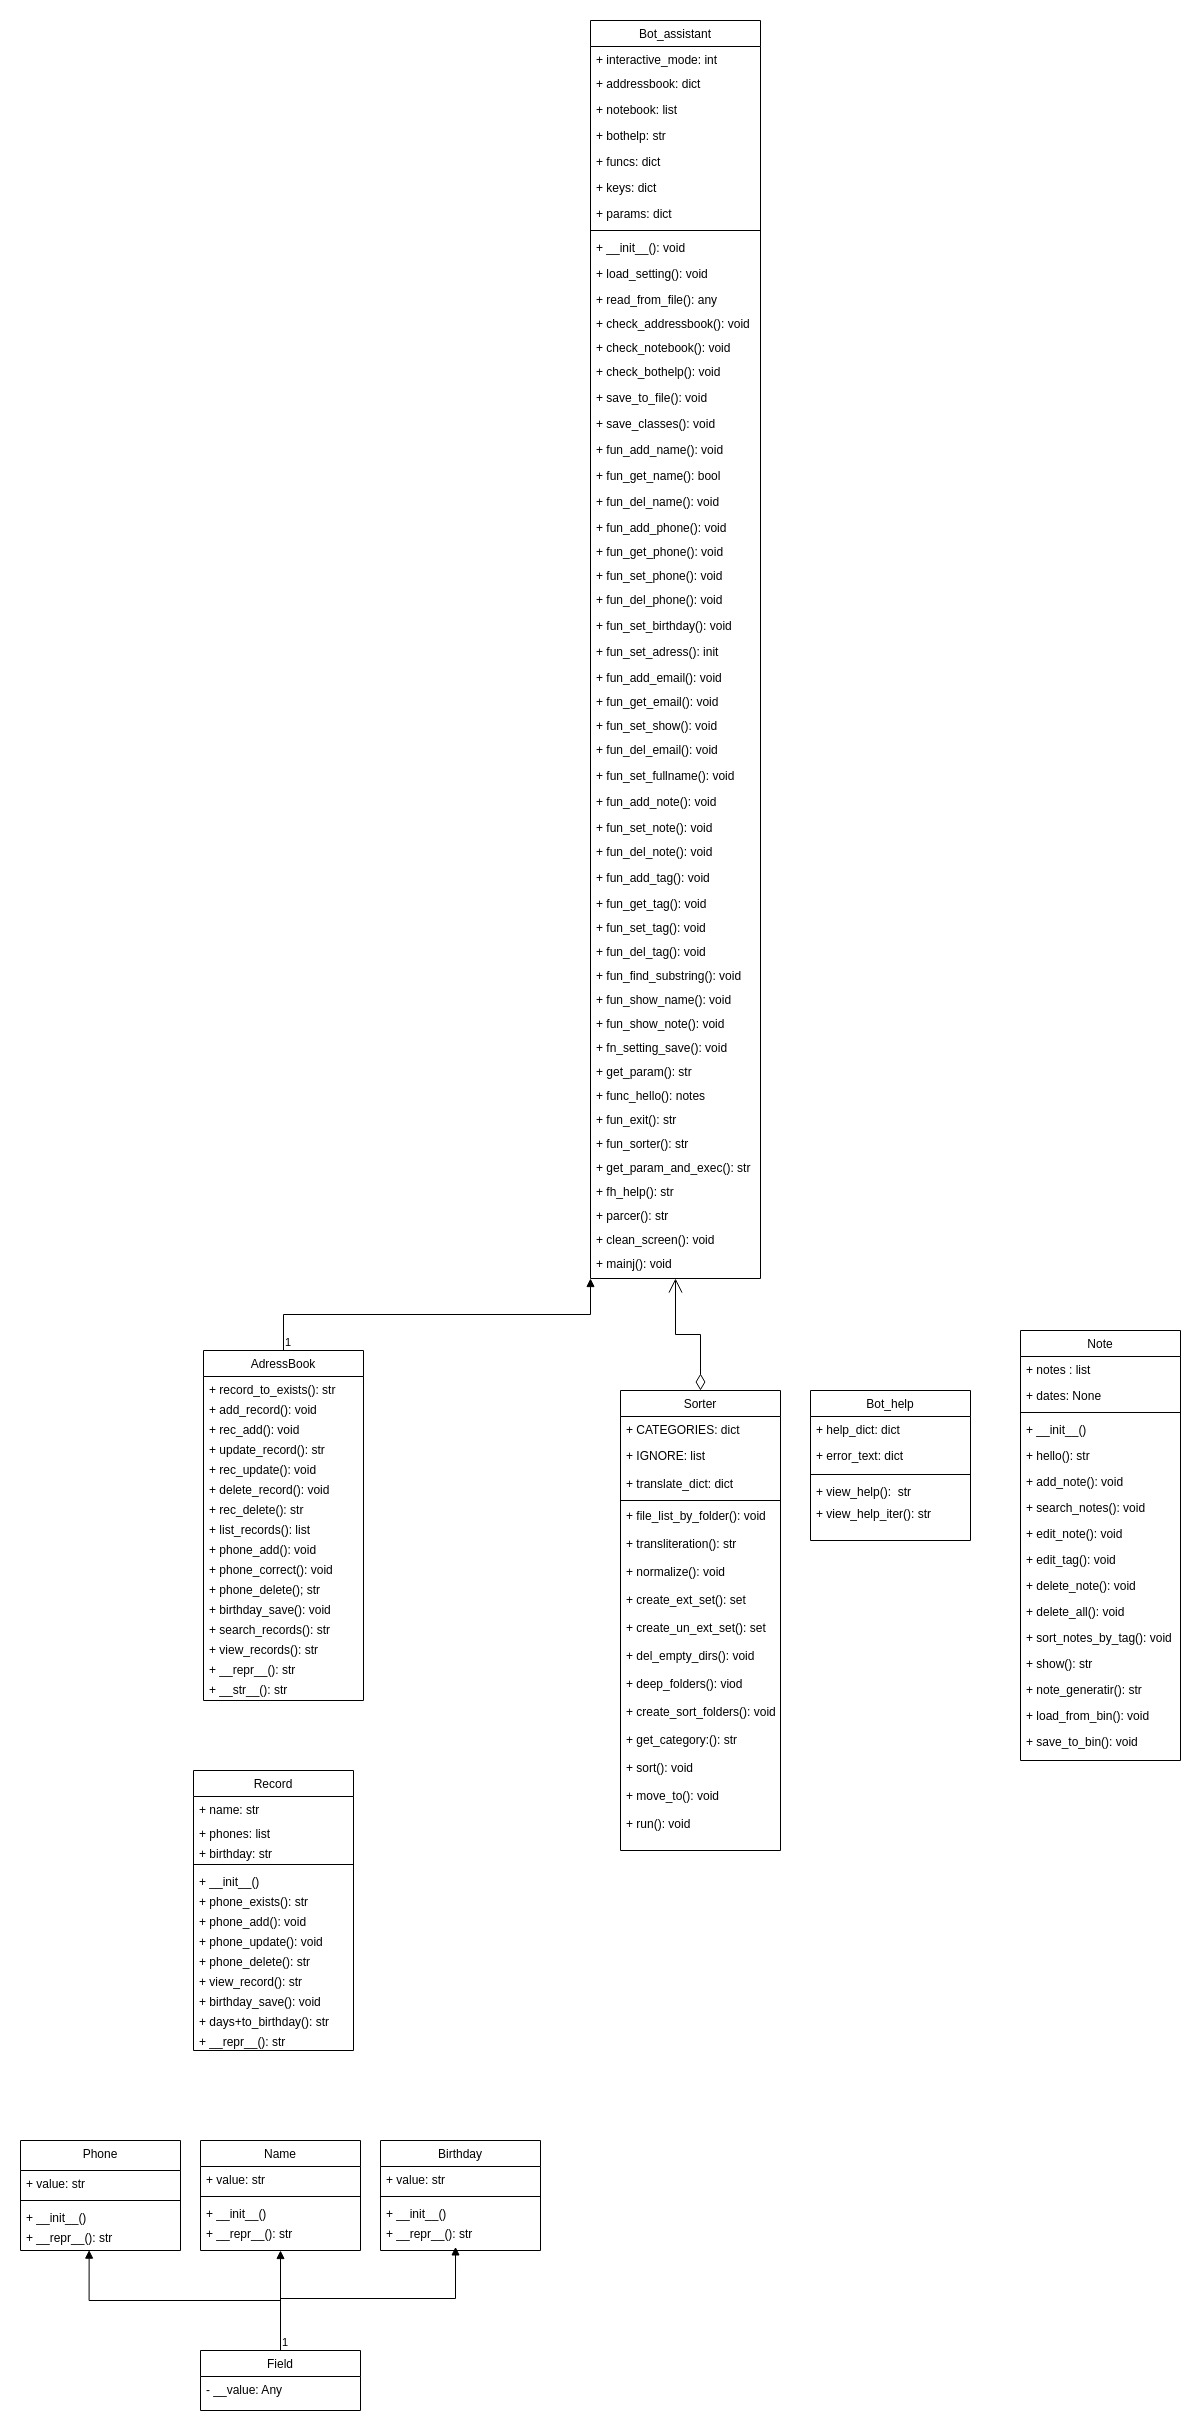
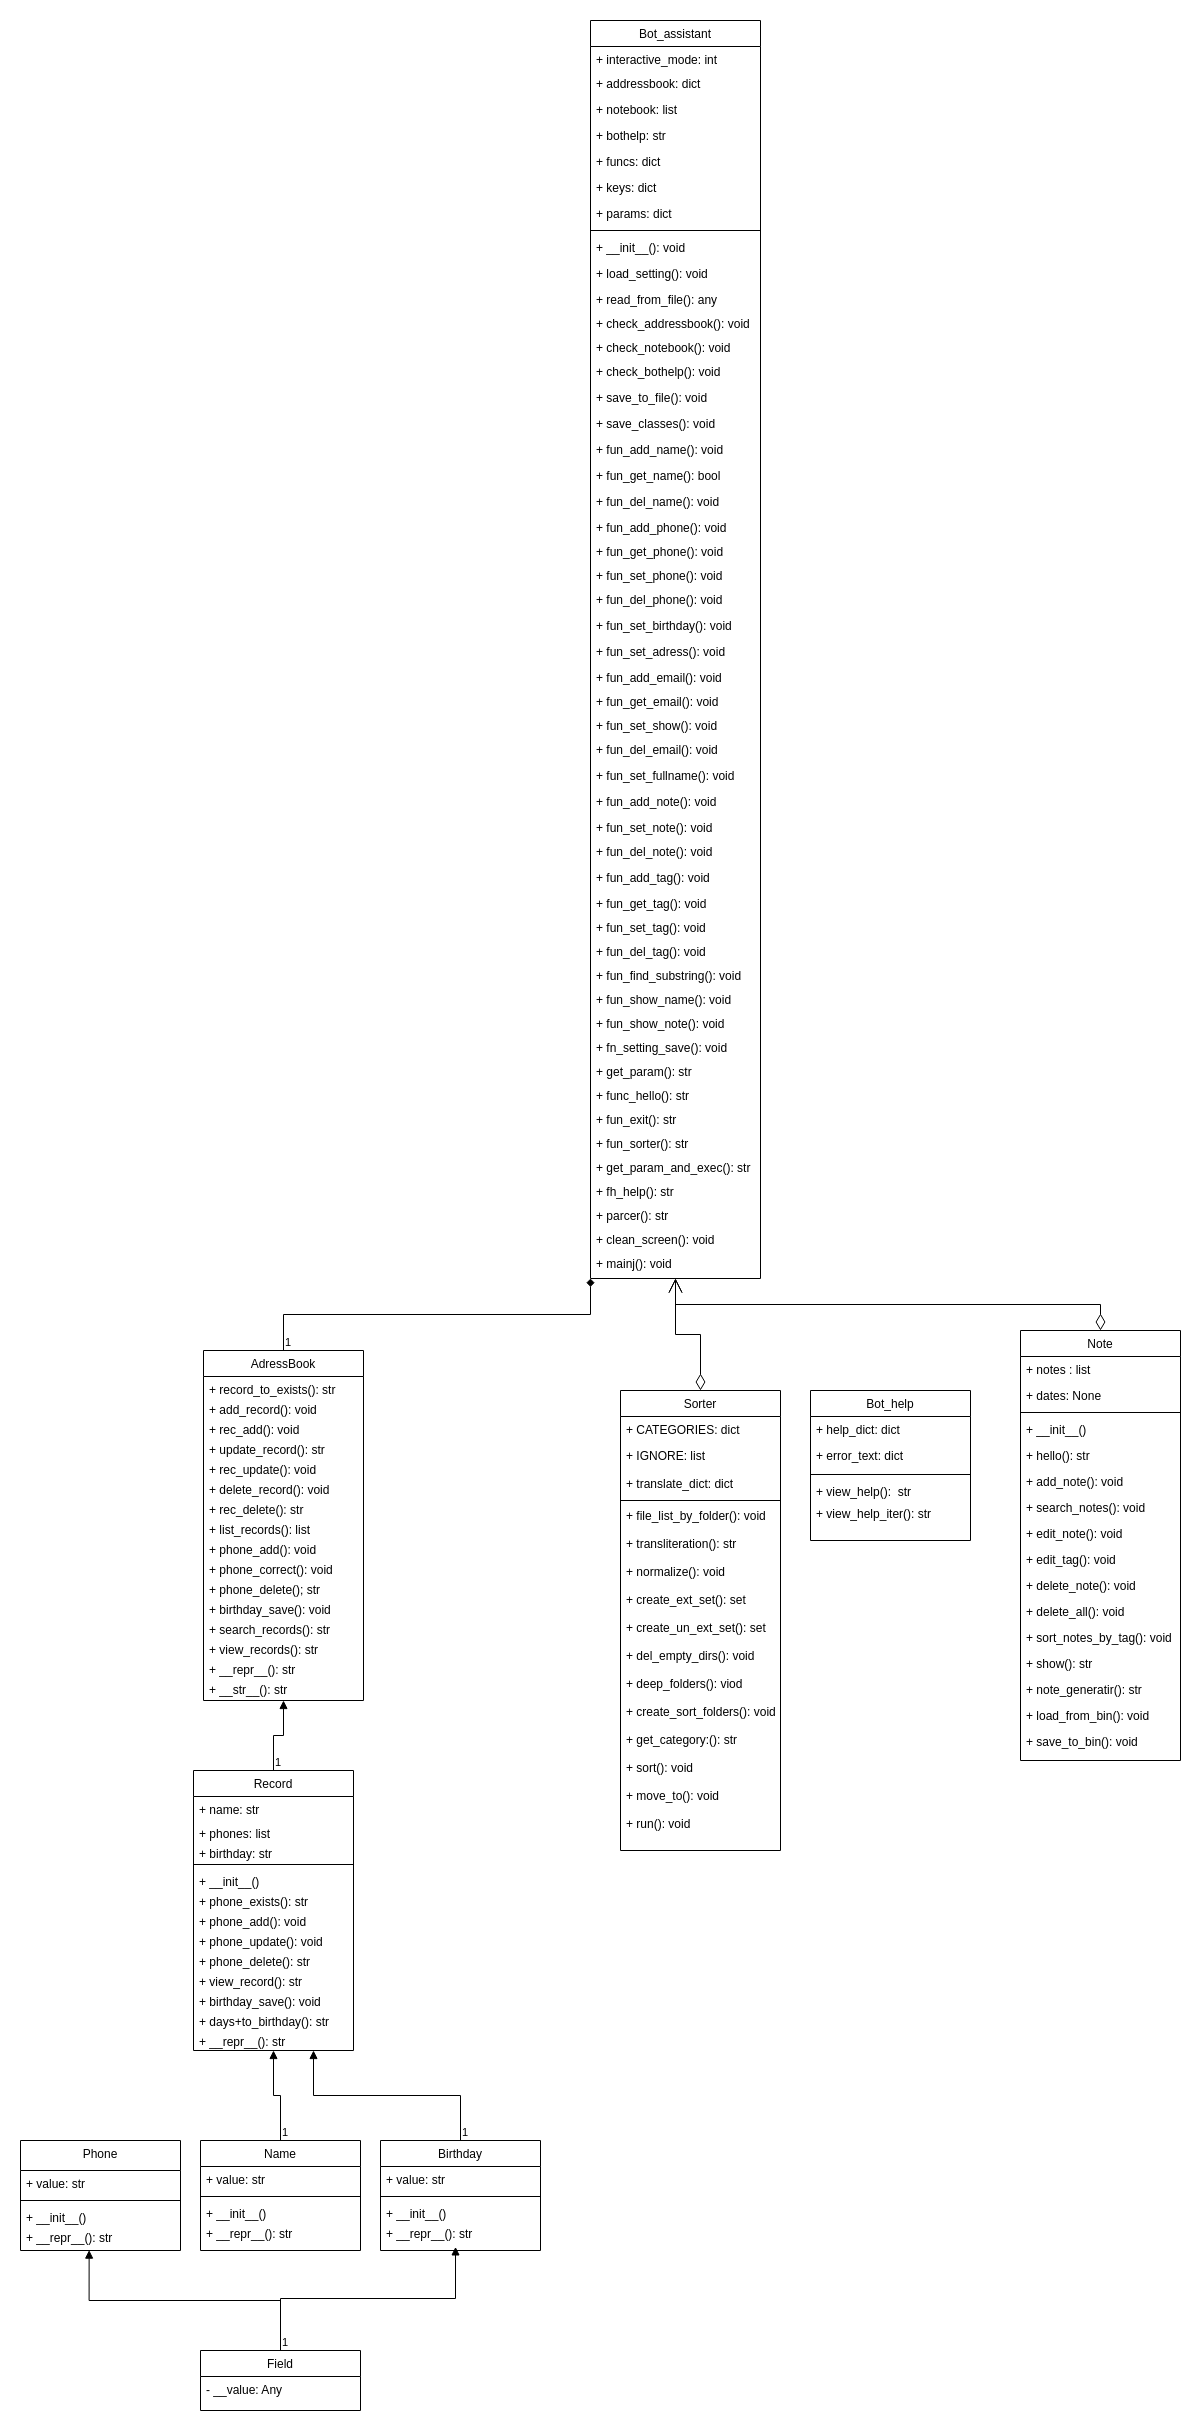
node "+ fun_set_adress(): init": label "+ fun_set_adress(): init" -> "+ fun_set_adress(): void"
node "+ func_hello(): notes": label "+ func_hello(): notes" -> "+ func_hello(): str"
edge "AdressBook" -> "Bot_assistant": arrowhead block -> diamond
edge "Bot_assistant" -- "Note": added
edge "Record" -> "AdressBook": added, label "1"
edge "Birthday" -> "Record": added, label "1"
edge "Name" -> "Record": added, label "1"
edge "Field" -> "Name": removed, label "1"
